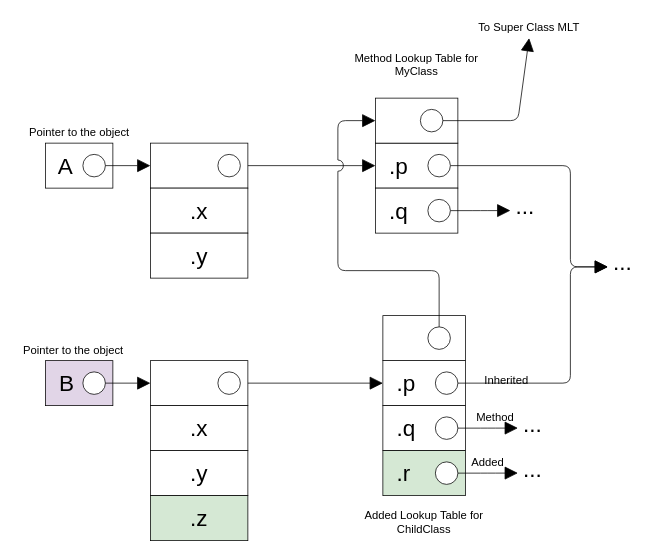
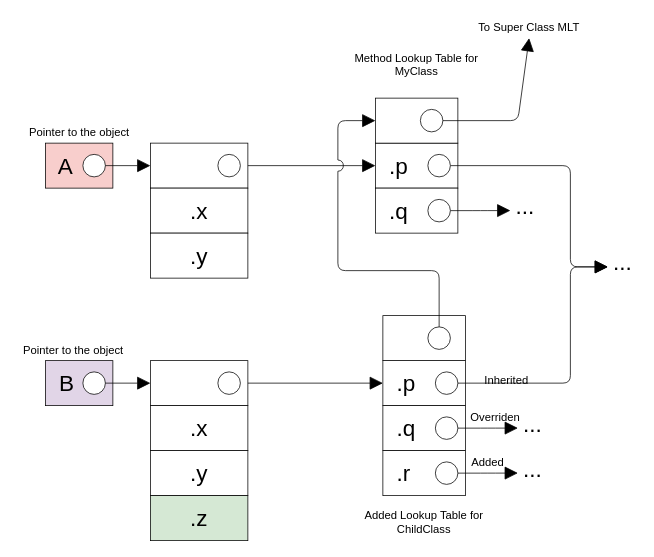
node "A": fillcolor #ffffff -> #f8cecc
node "Method": label "Method" -> "Overriden"
node ".r": fillcolor #d5e8d4 -> #ffffff
